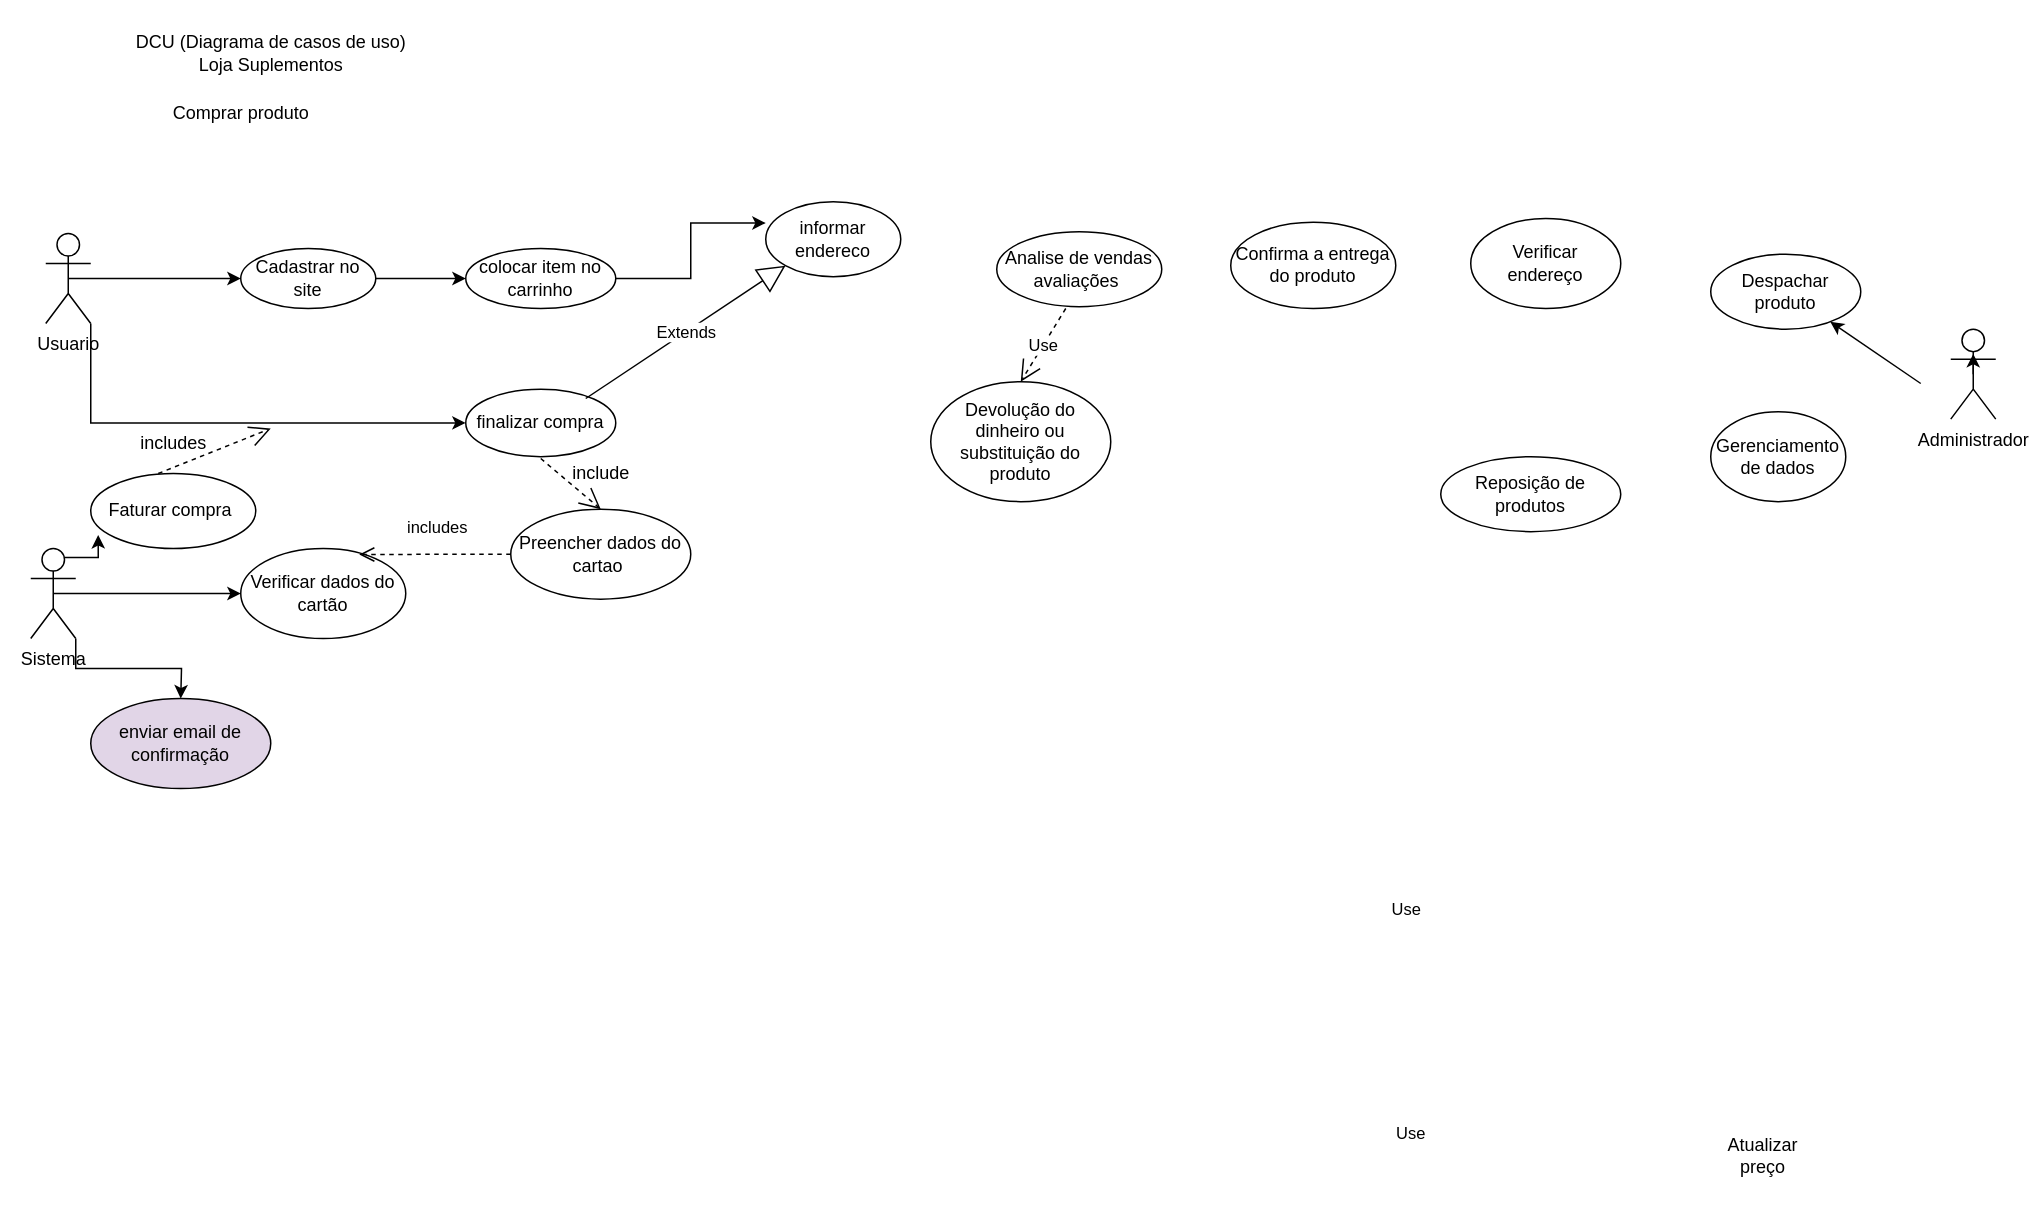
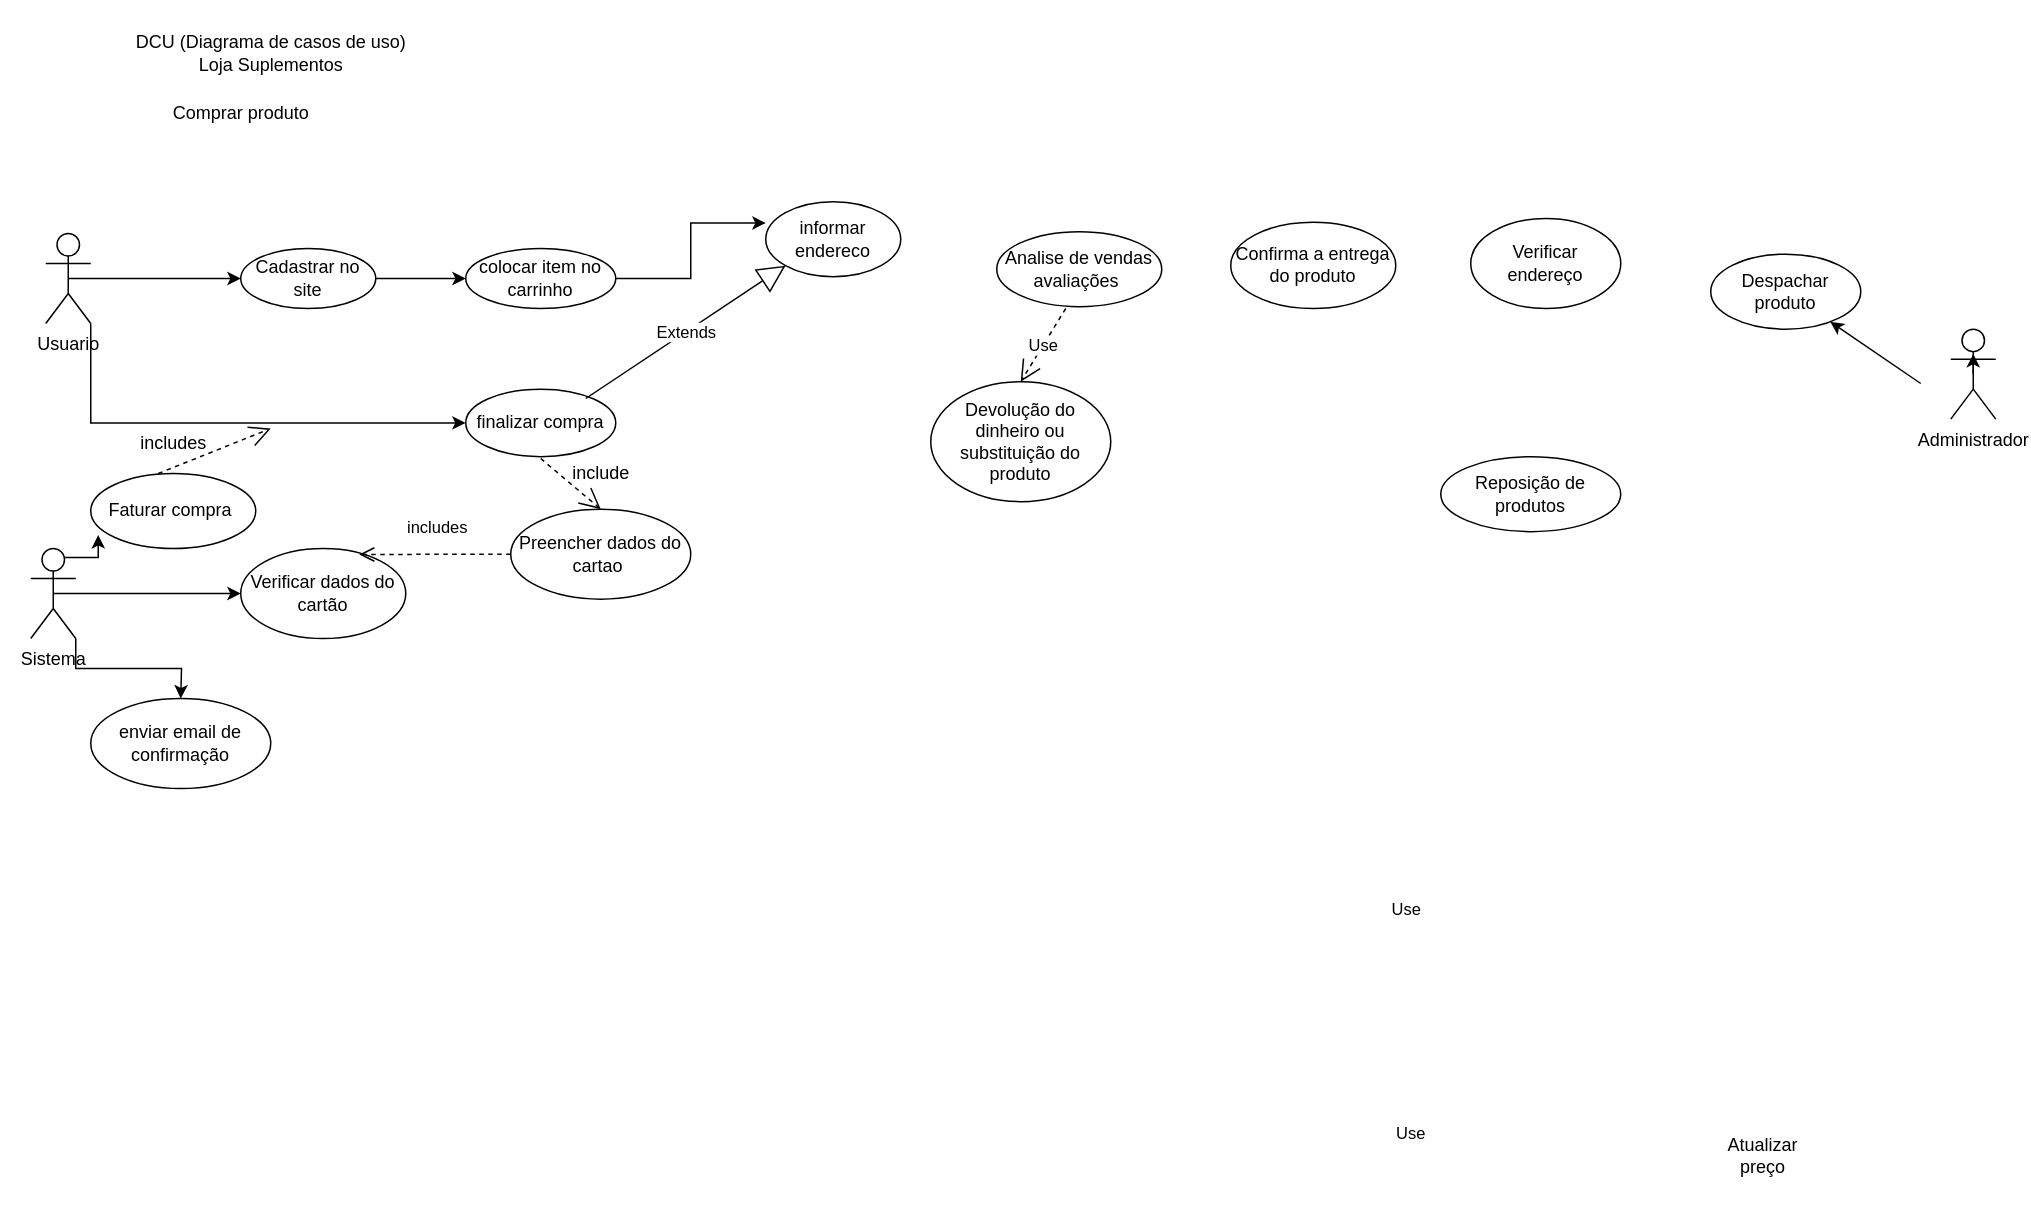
node "Gerenciamento de dados": removed
node "enviar email de confirmação": fillcolor #e1d5e7 -> #ffffff
